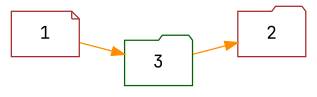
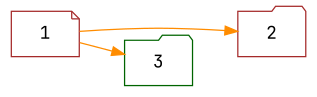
edge "3" -> "2": now "1" -> "2"
